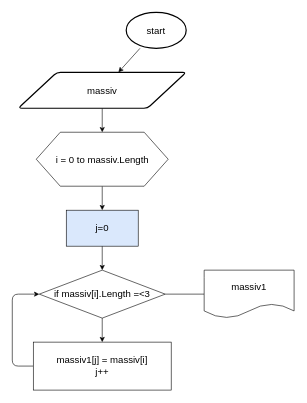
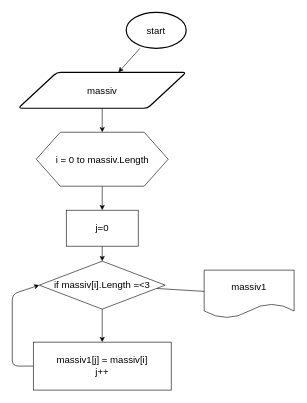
node "j=0": fillcolor #dae8fc -> #ffffff
node "if massiv[i].Length =<3": moved (102, 294) -> (102, 285)
